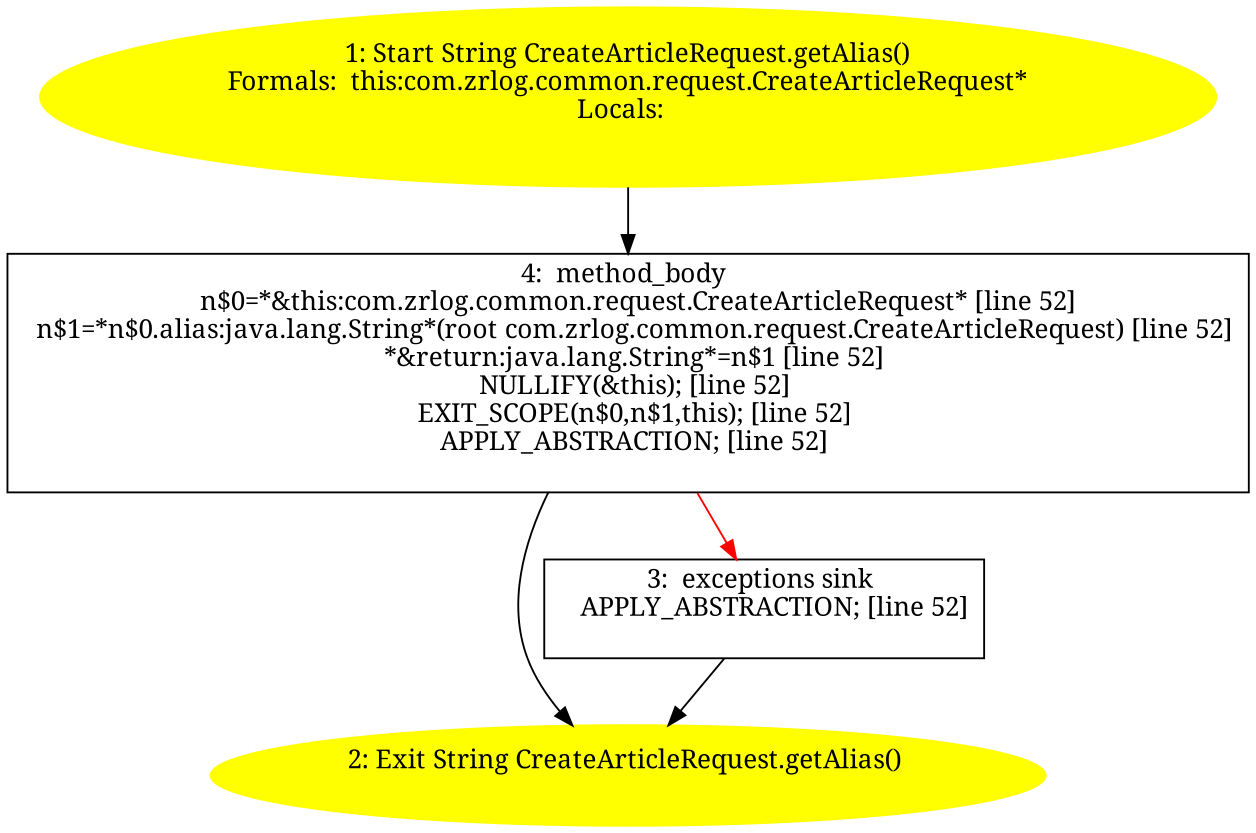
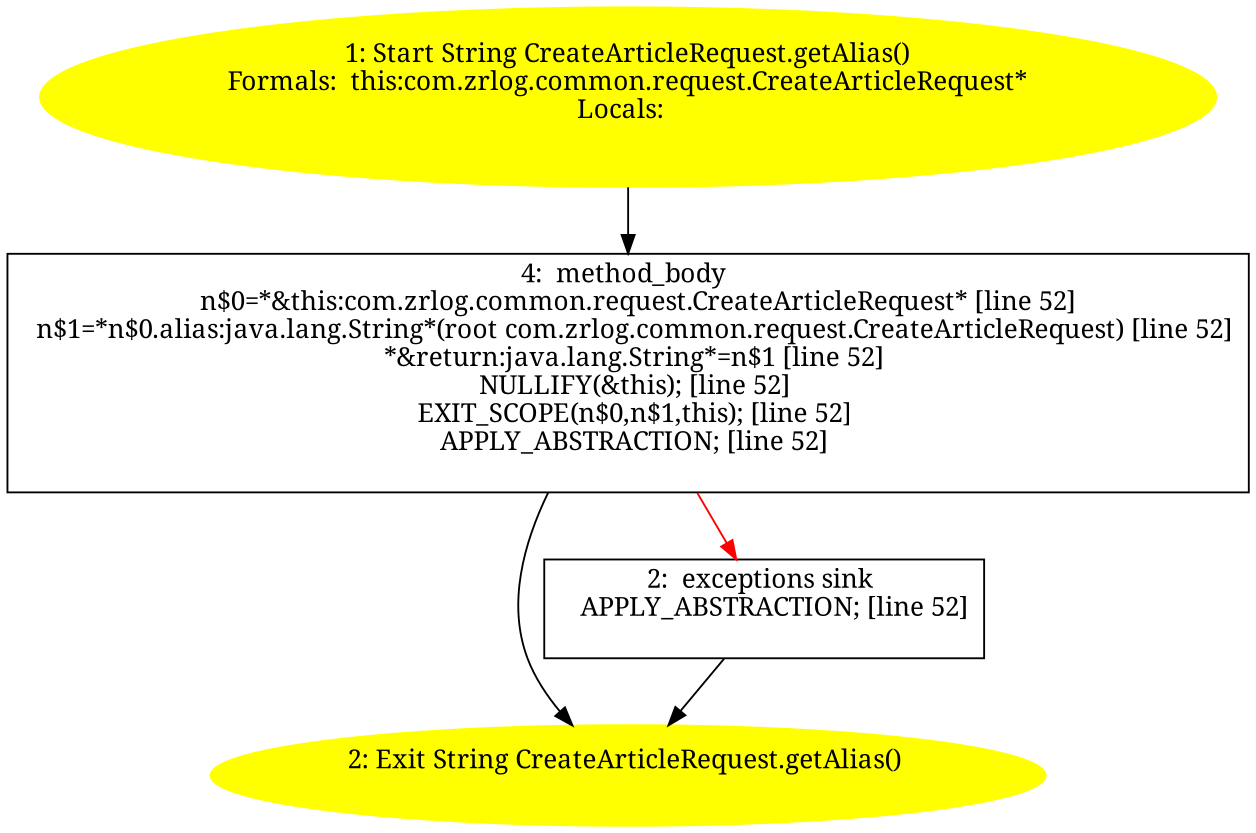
node "3:  exceptions sink APPLY_ABSTRACTION; [line 52]": label "3:  exceptions sink APPLY_ABSTRACTION; [line 52]" -> "2:  exceptions sink APPLY_ABSTRACTION; [line 52]"
